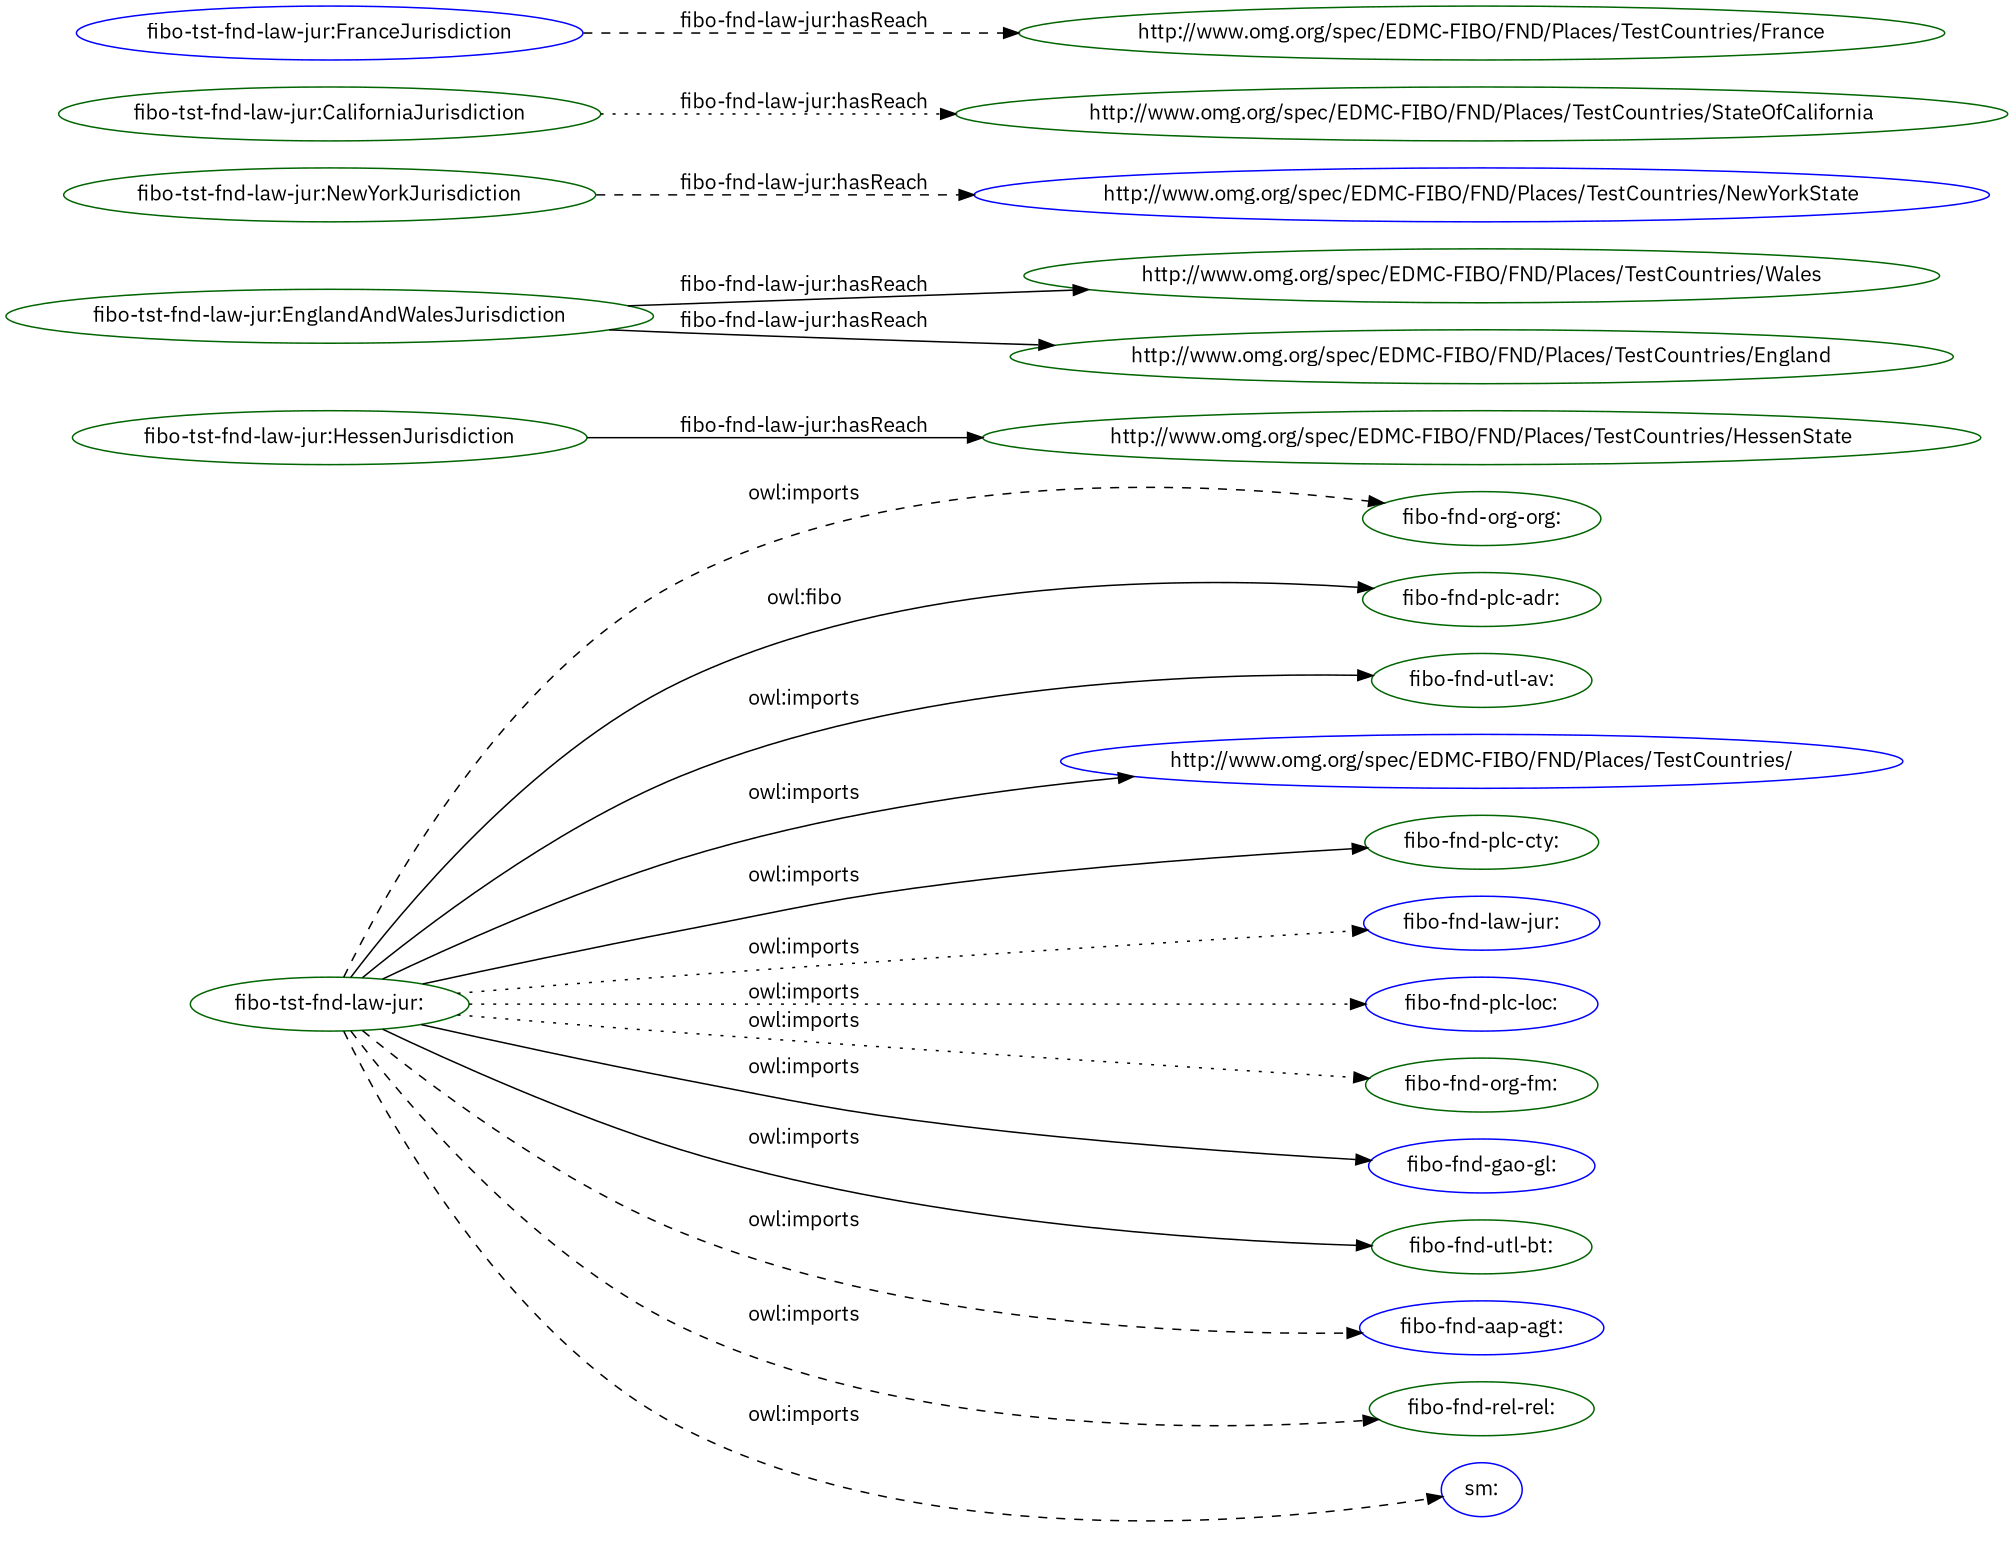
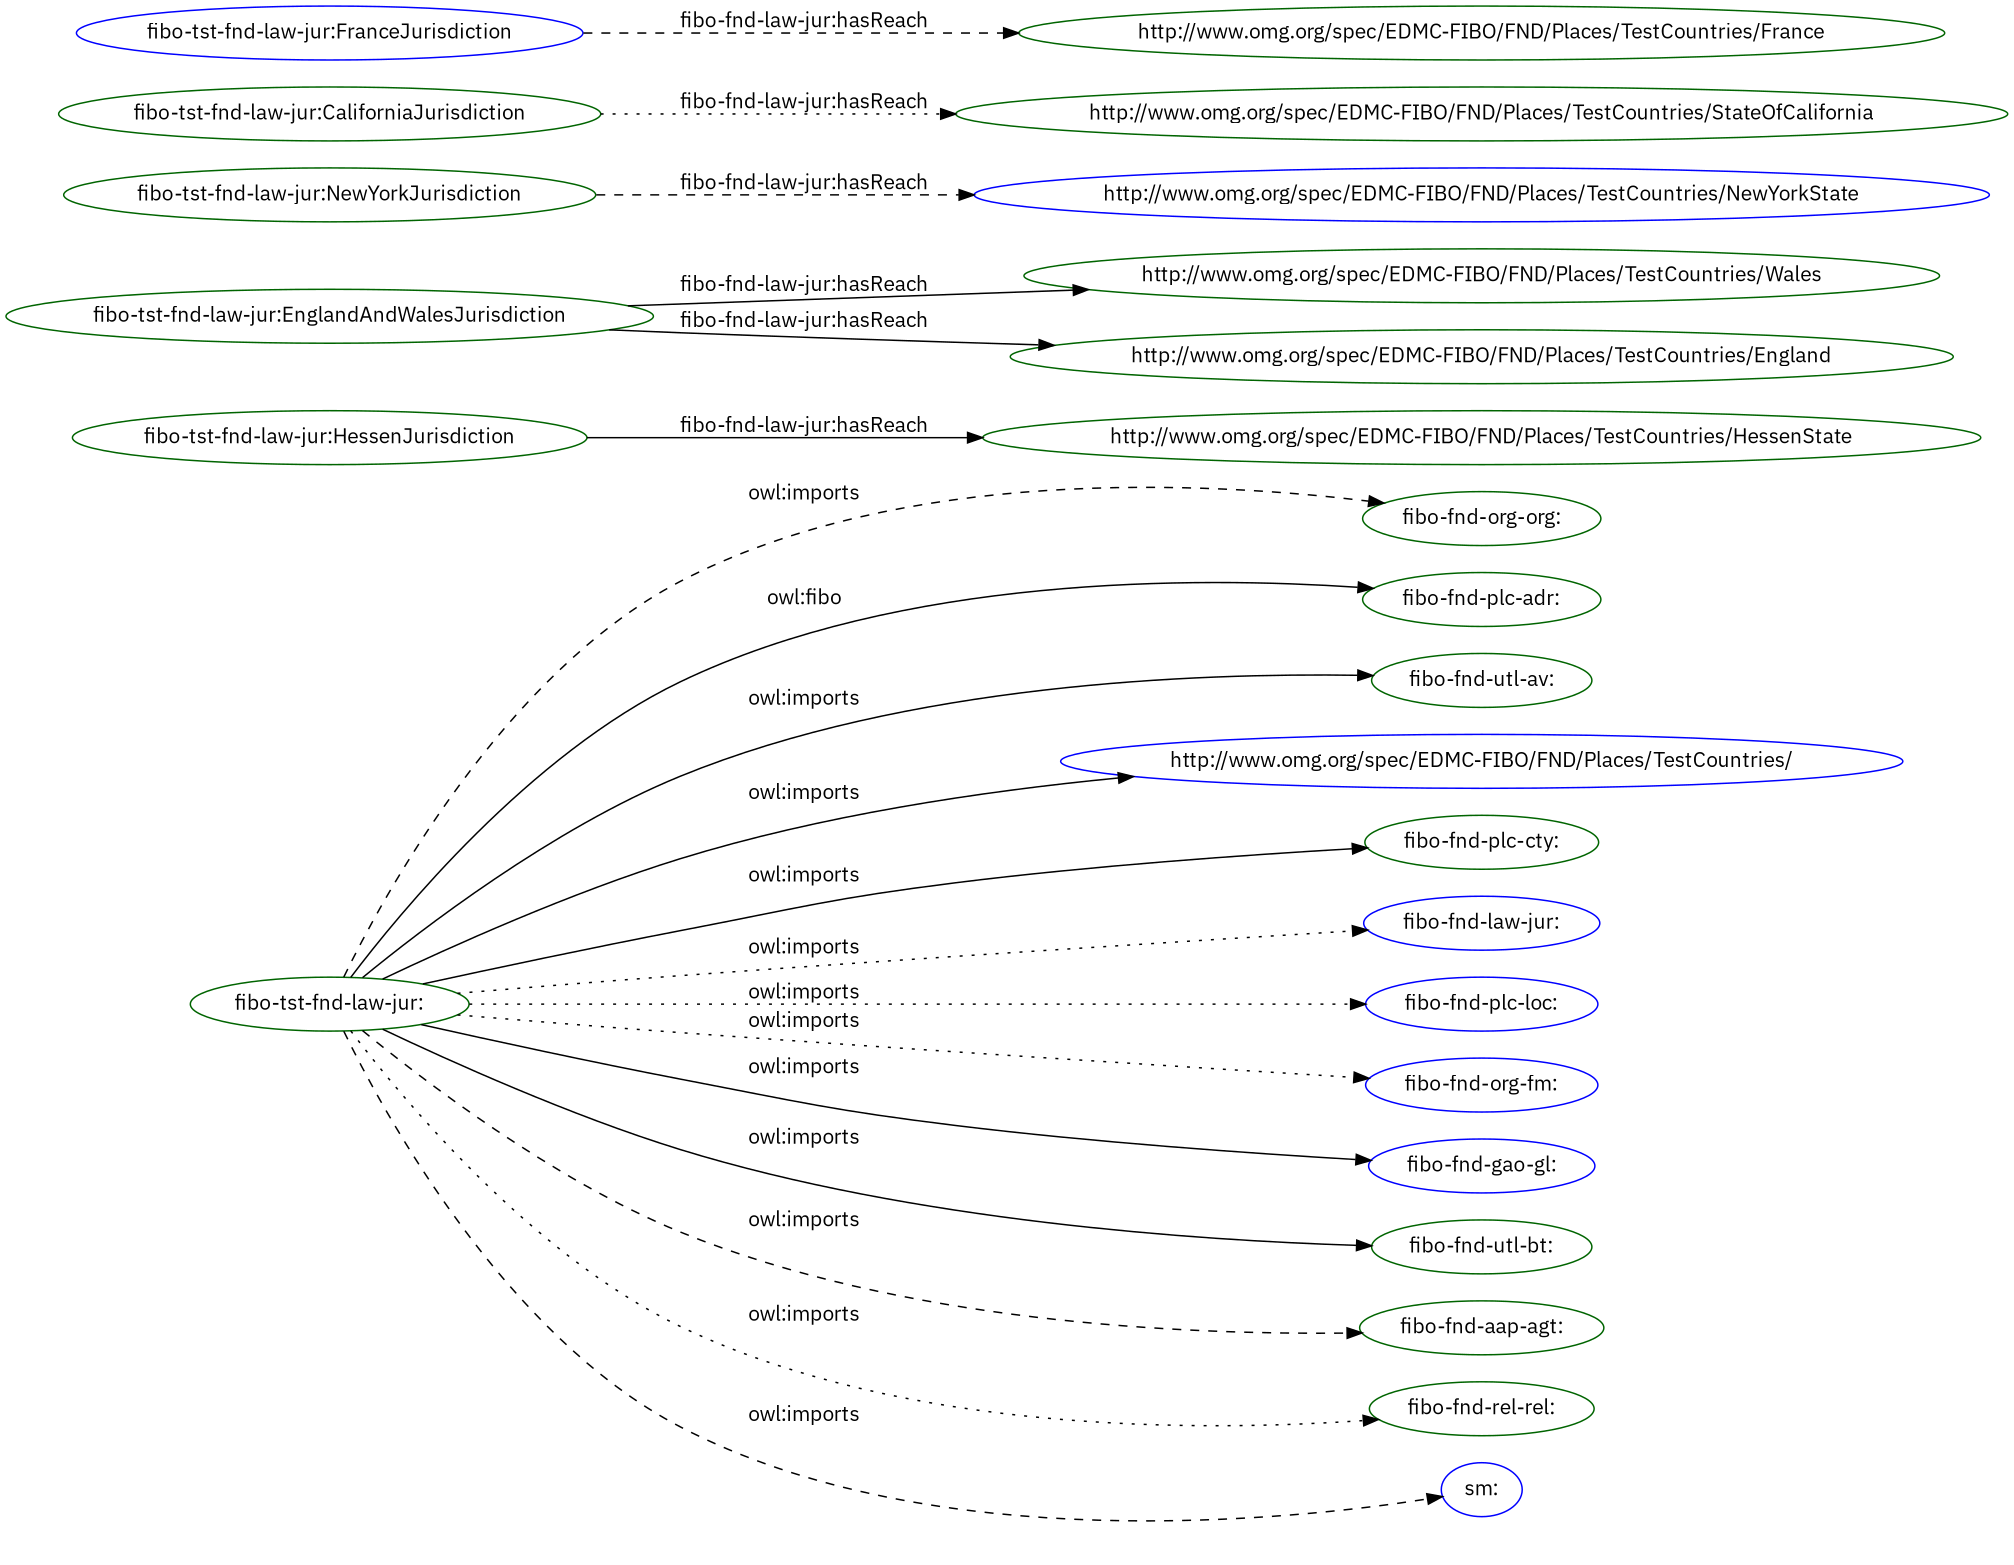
node "fibo-fnd-org-fm:": color darkgreen -> blue
node "fibo-fnd-aap-agt:": color blue -> darkgreen
edge "fibo-tst-fnd-law-jur:" -> "fibo-fnd-rel-rel:": style dashed -> dotted
